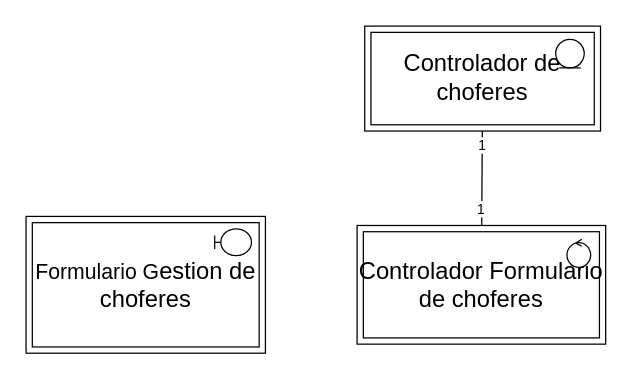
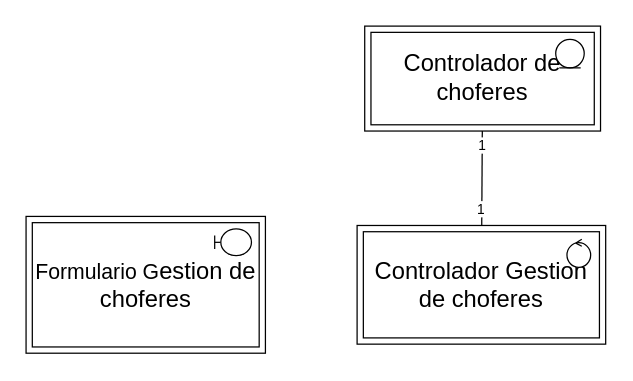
node "Controlador Formulario de choferes": label "Controlador Formulario de choferes" -> "Controlador Gestion de choferes"
